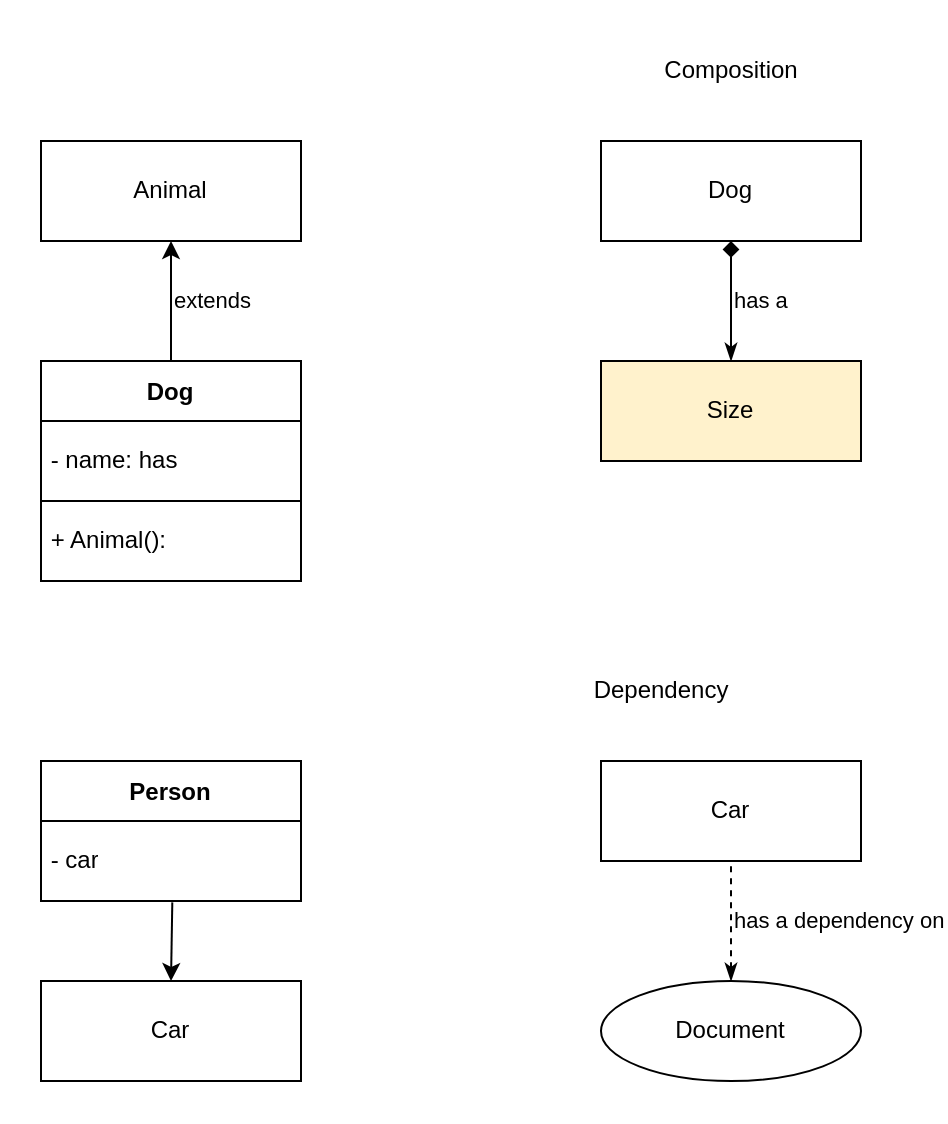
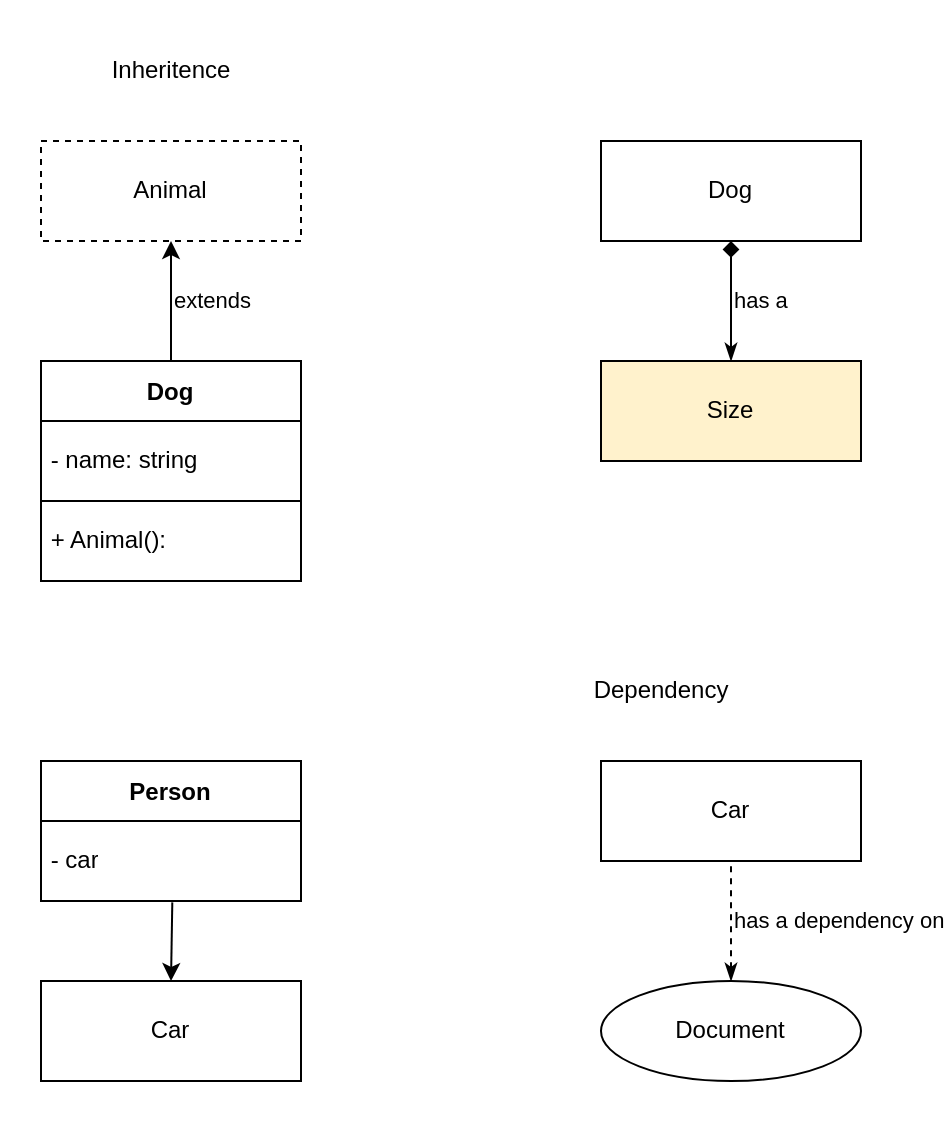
node "Inheritence": added
node "Composition": removed
node "Animal": style solid -> dashed
node "- name: has": label "- name: has" -> "- name: string"
